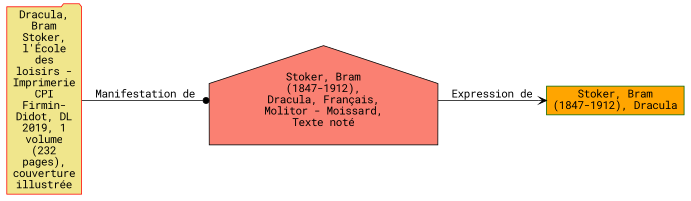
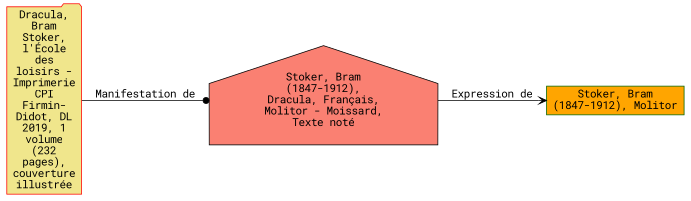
node "Stoker, Bram (1847-1912), Dracula": label "Stoker, Bram (1847-1912), Dracula" -> "Stoker, Bram (1847-1912), Molitor"
